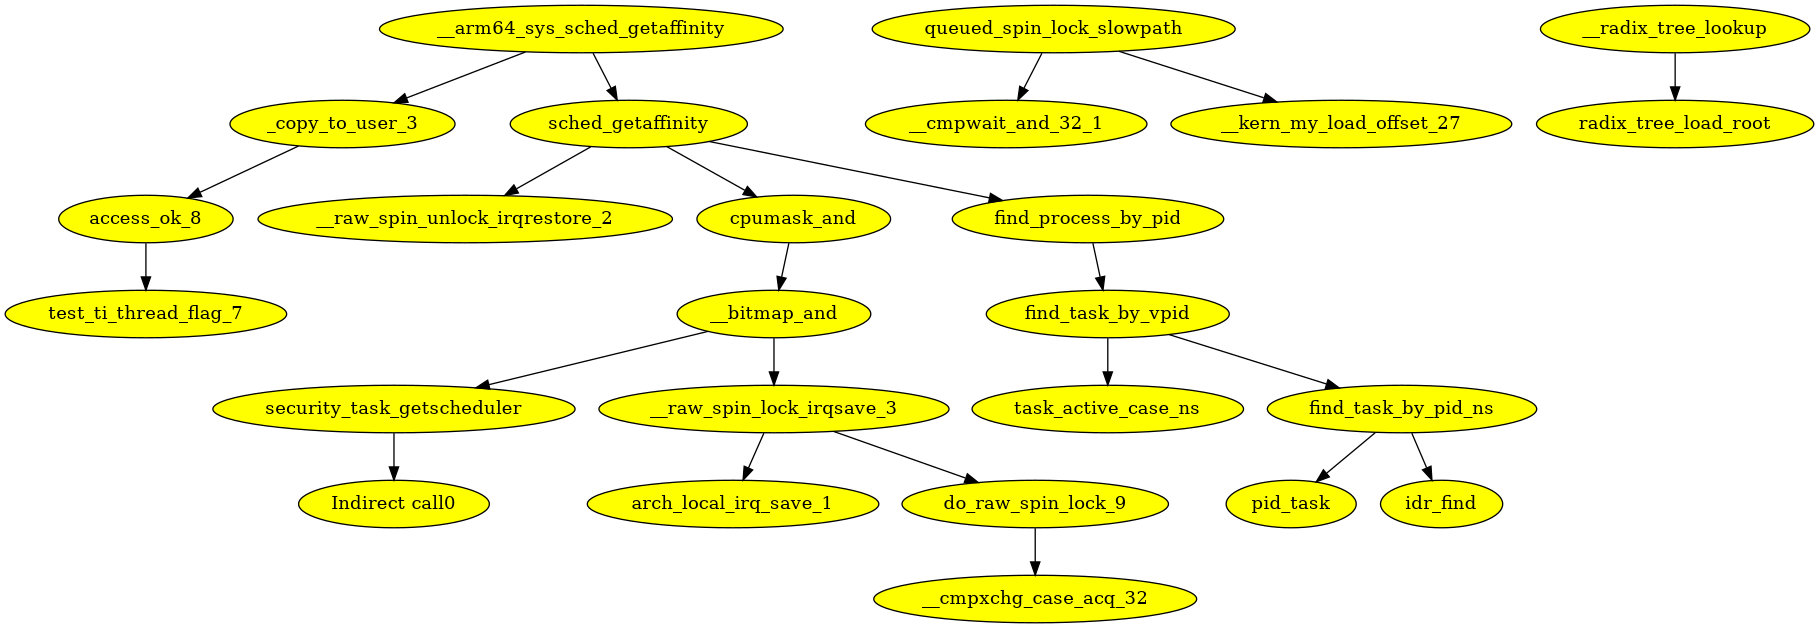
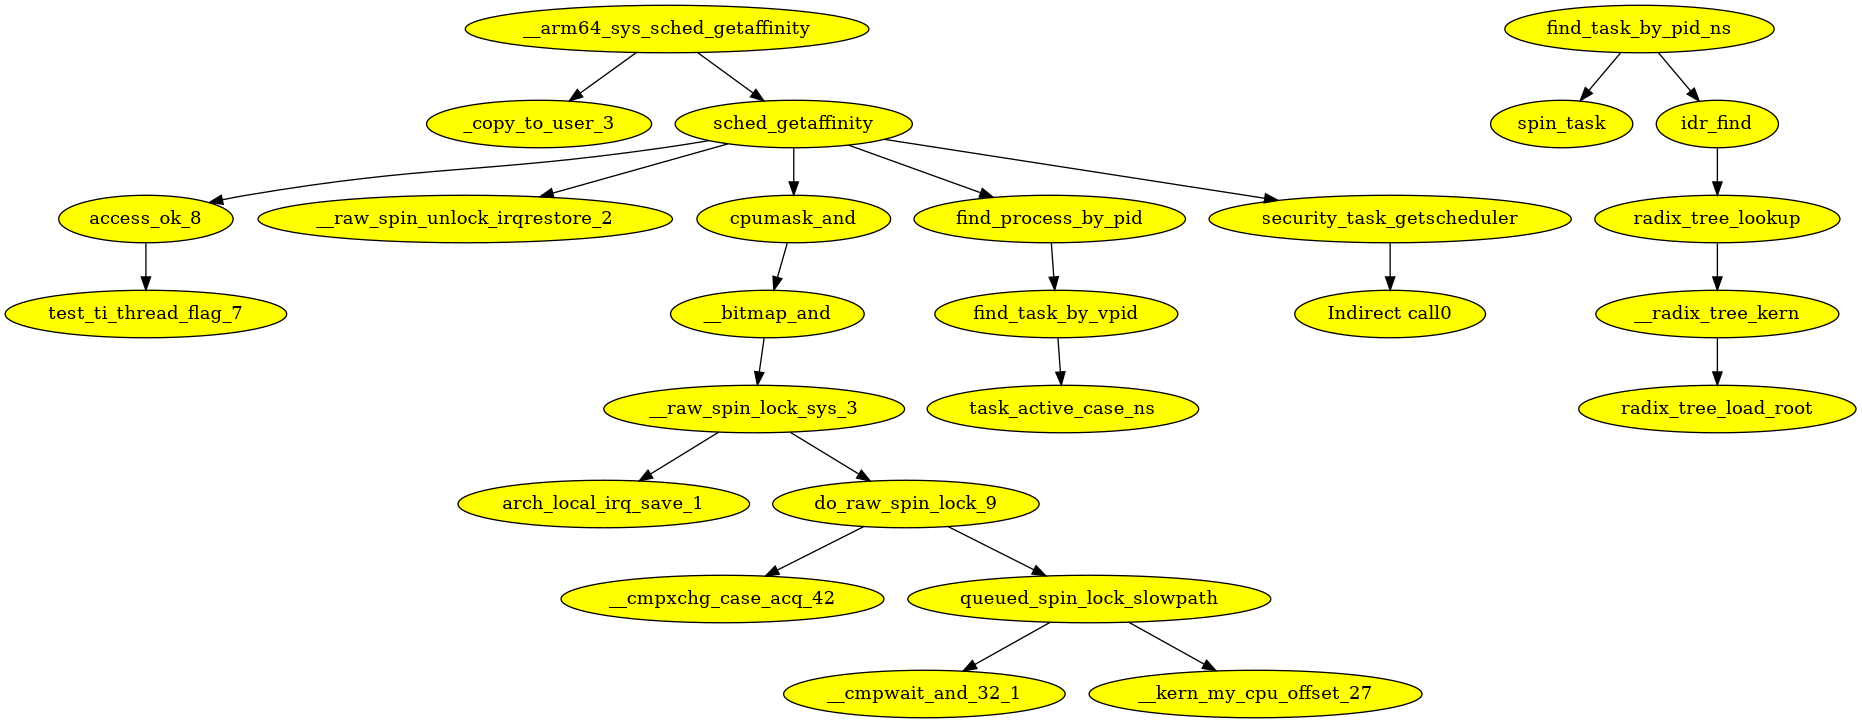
node "__radix_tree_lookup": label "__radix_tree_lookup" -> "__radix_tree_kern"
node "__kern_my_load_offset_27": label "__kern_my_load_offset_27" -> "__kern_my_cpu_offset_27"
edge "_copy_to_user_3" -> "access_ok_8": now "sched_getaffinity" -> "access_ok_8"
node "radix_tree_lookup": added
edge "__bitmap_and" -> "security_task_getscheduler": now "sched_getaffinity" -> "security_task_getscheduler"
edge "find_task_by_vpid" -> "find_task_by_pid_ns": removed
node "__raw_spin_lock_irqsave_3": label "__raw_spin_lock_irqsave_3" -> "__raw_spin_lock_sys_3"
node "pid_task": label "pid_task" -> "spin_task"
edge "do_raw_spin_lock_9" -> "queued_spin_lock_slowpath": added
node "__cmpxchg_case_acq_32": label "__cmpxchg_case_acq_32" -> "__cmpxchg_case_acq_42"
